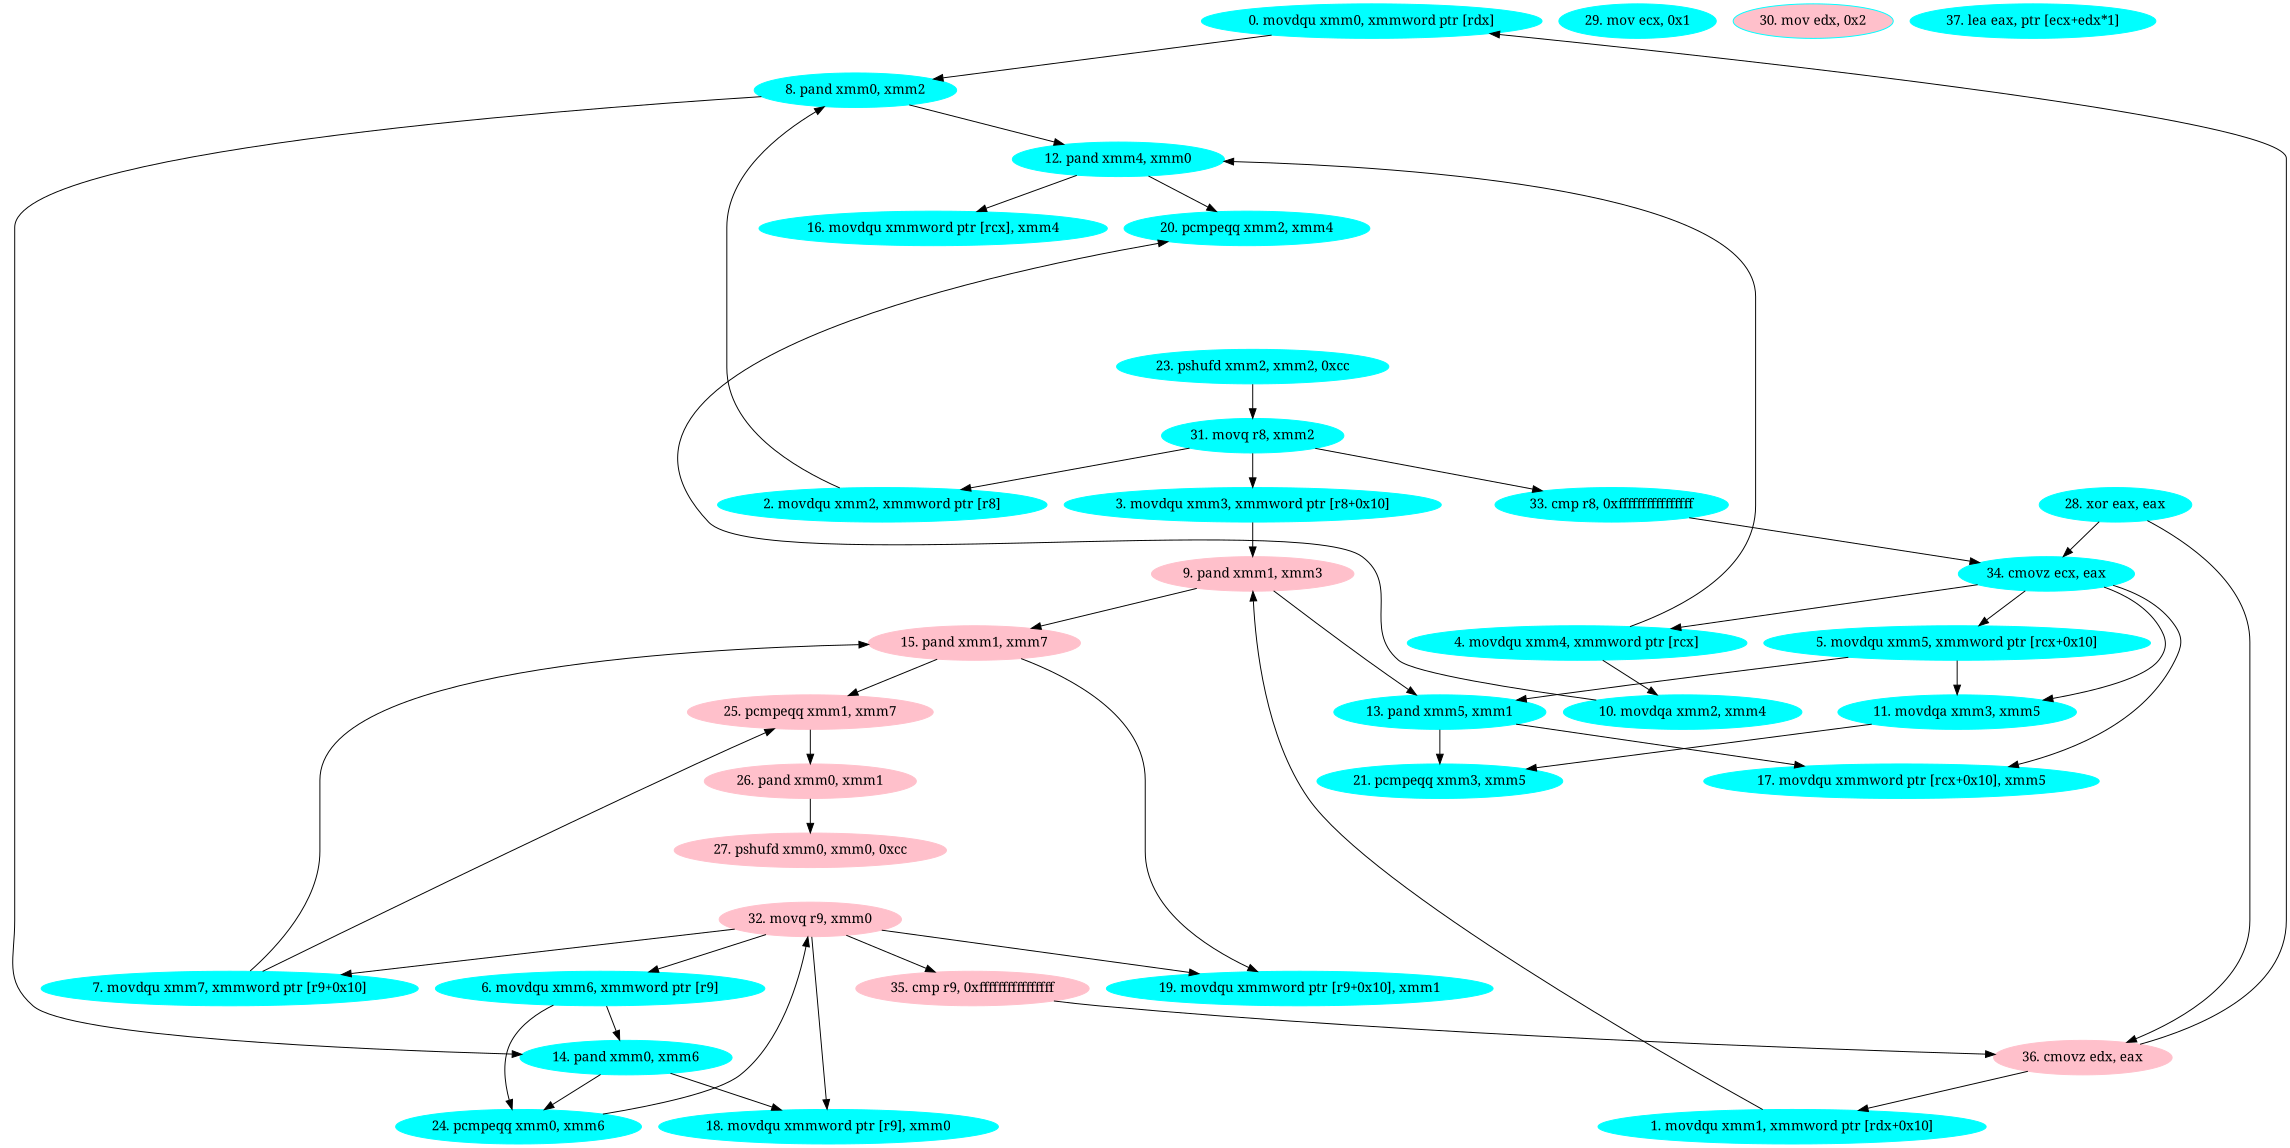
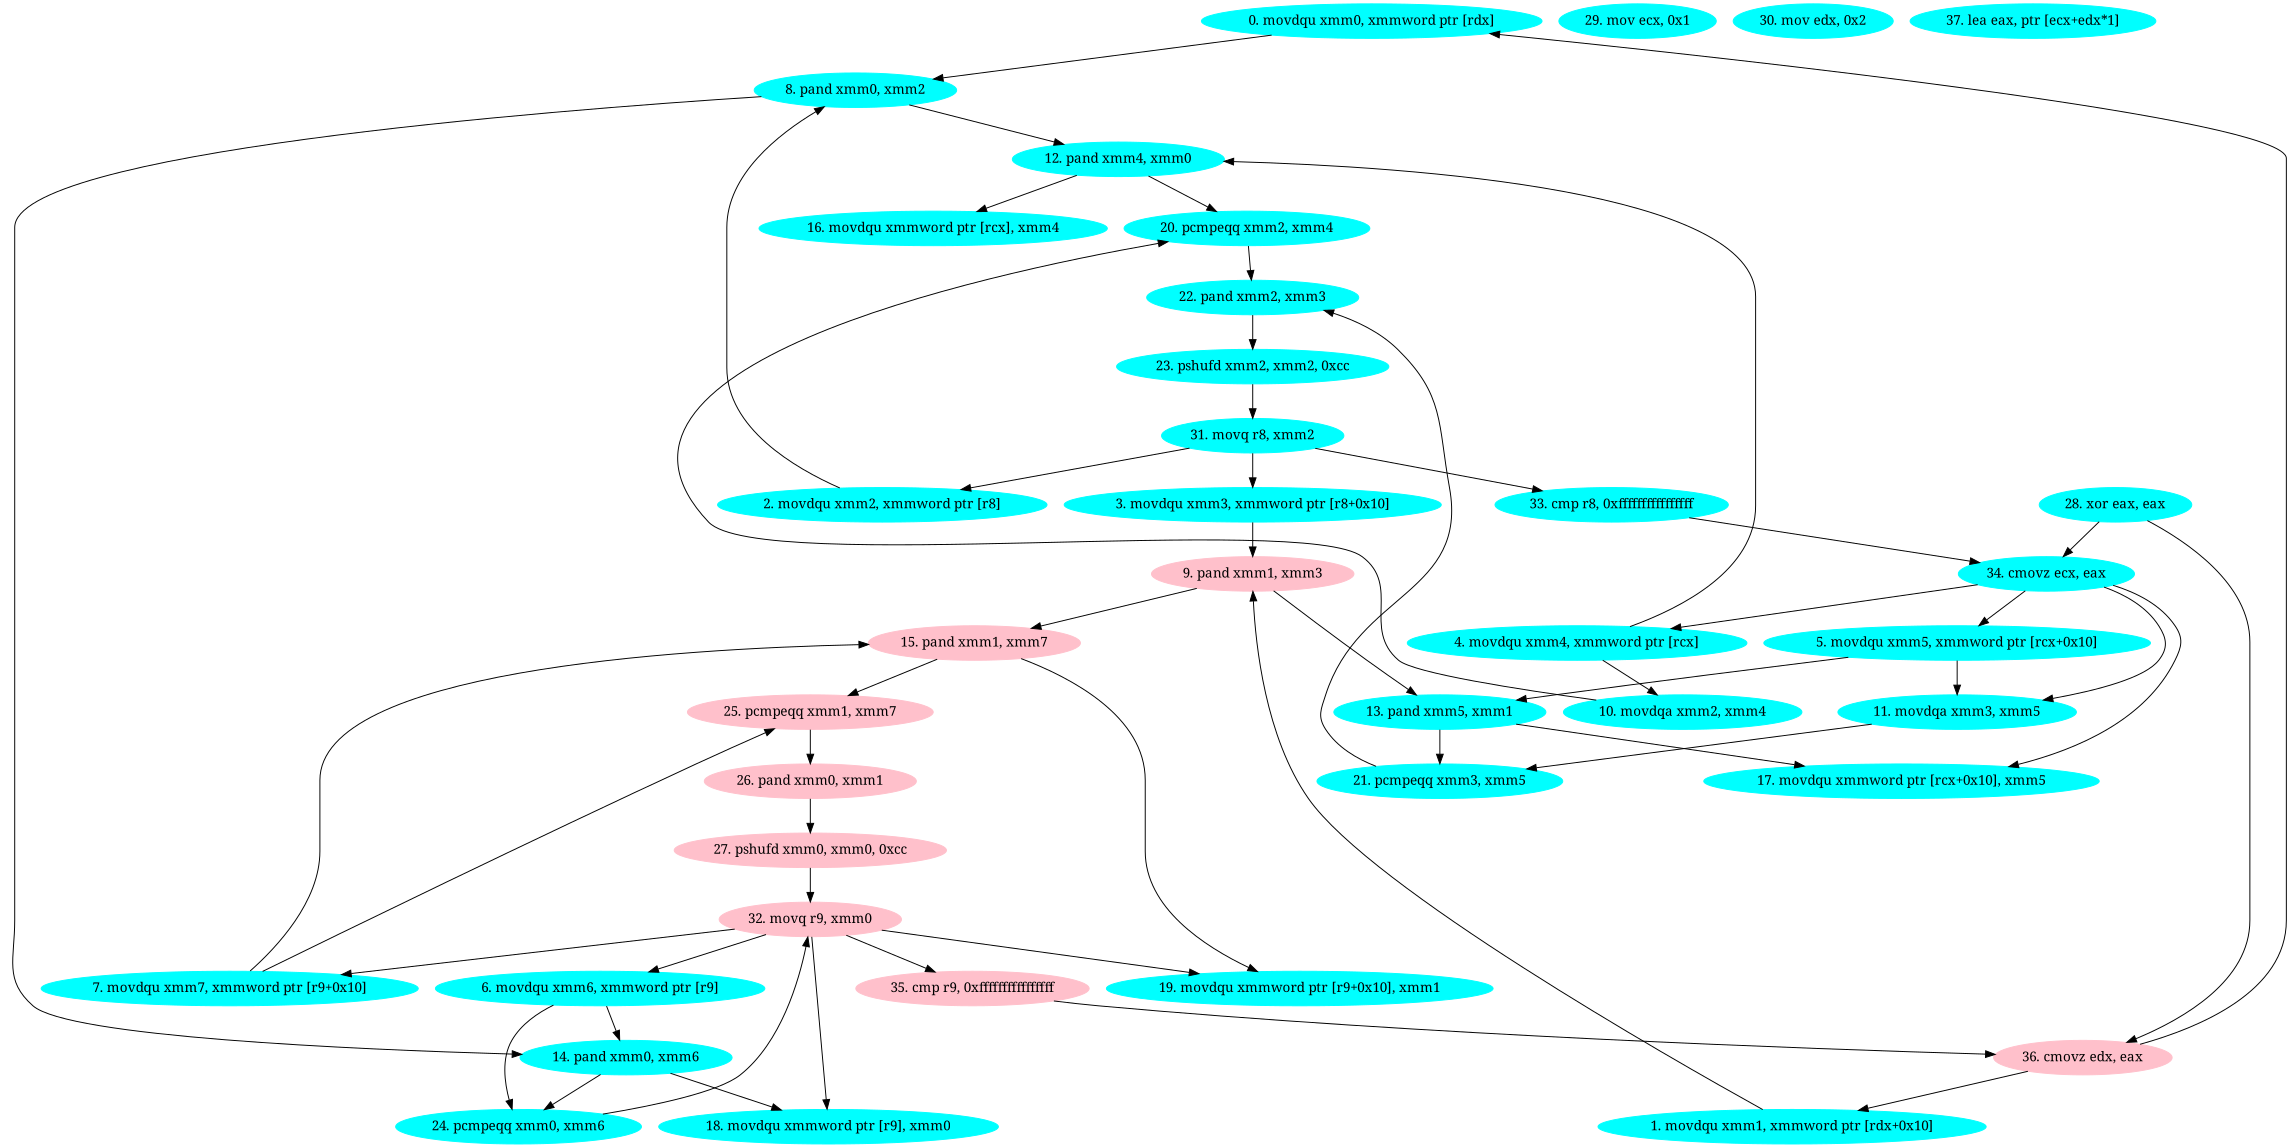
node "30. mov edx, 0x2": fillcolor pink -> cyan
node "22. pand xmm2, xmm3": added
edge "27. pshufd xmm0, xmm0, 0xcc" -> "32. movq r9, xmm0": added
